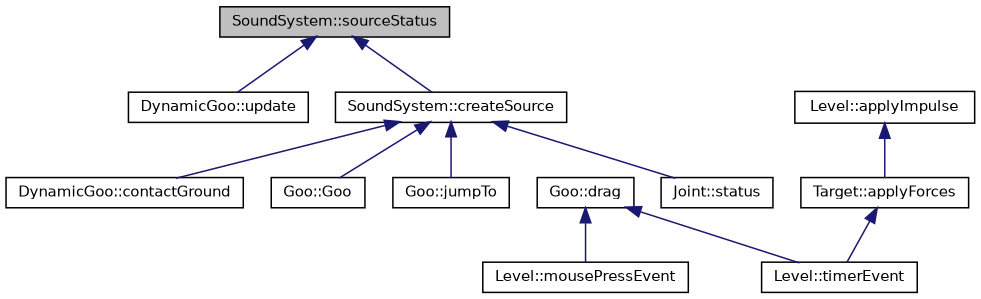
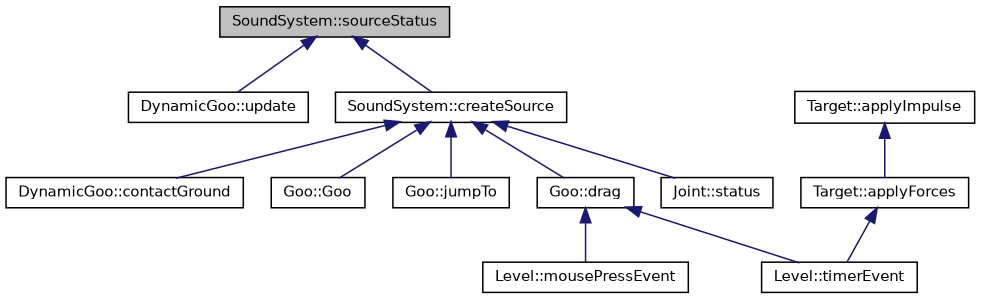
node "Level::applyImpulse": label "Level::applyImpulse" -> "Target::applyImpulse"
edge "Goo::drag" -> "SoundSystem::createSource": added
